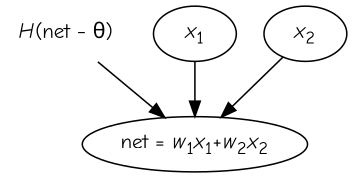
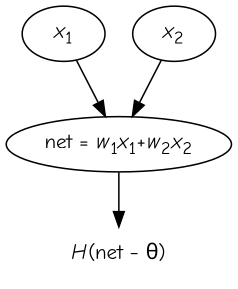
edge "H" -> "net =": reversed
